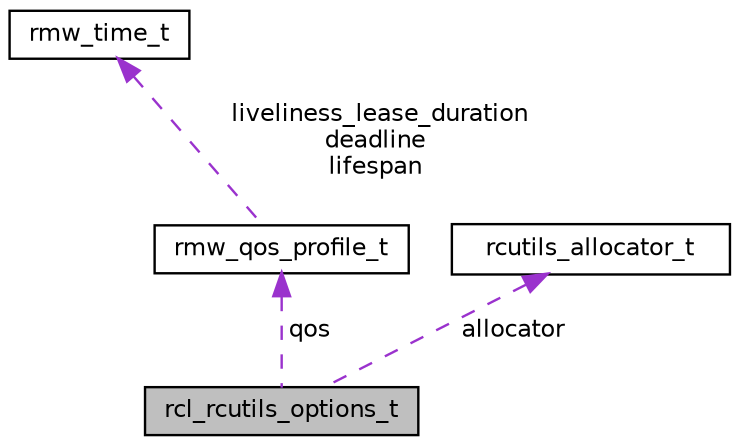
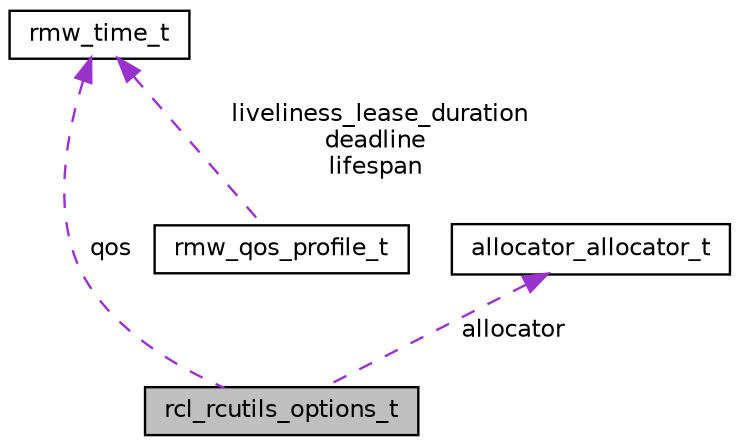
node "rcutils_allocator_t": label "rcutils_allocator_t" -> "allocator_allocator_t"
edge "rcl_rcutils_options_t" -> "rmw_qos_profile_t": now "rcl_rcutils_options_t" -> "rmw_time_t"
